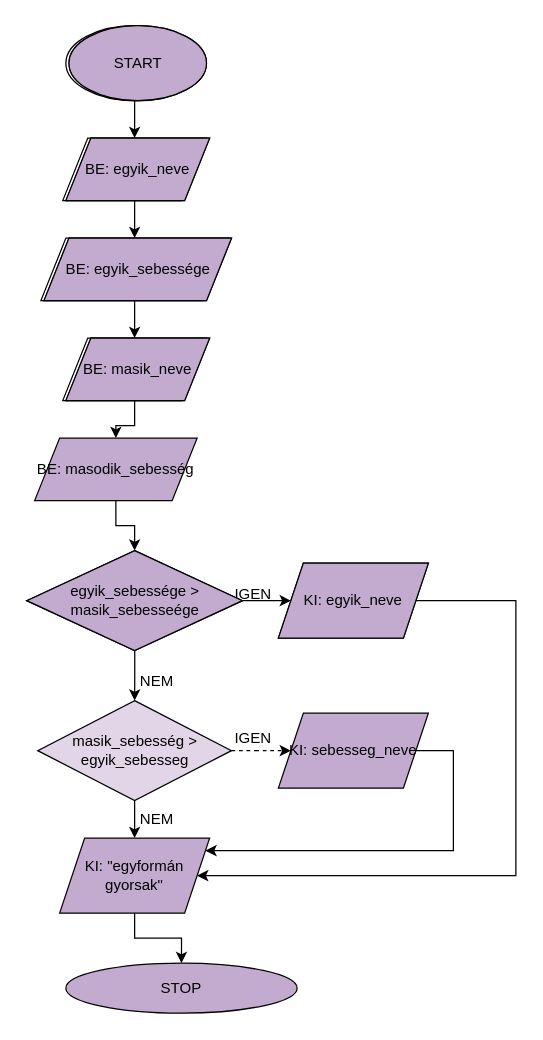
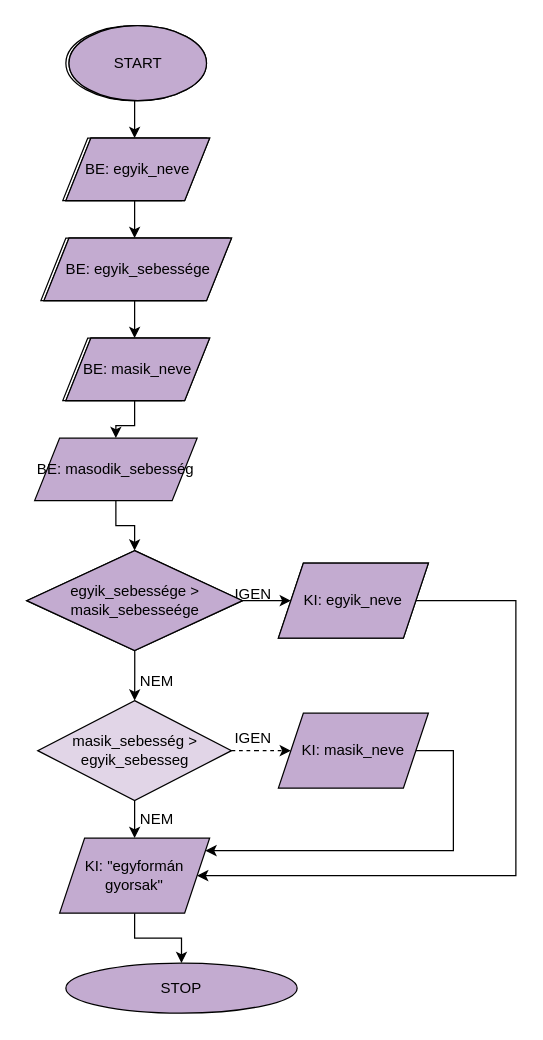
node "KI: sebesseg_neve": label "KI: sebesseg_neve" -> "KI: masik_neve"
